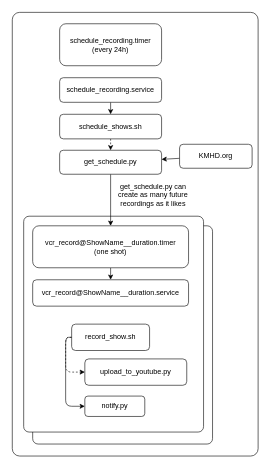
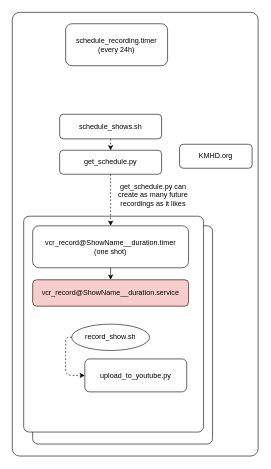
node "schedule_recording.timer (every 24h)": moved (111, 45) -> (117, 45)
node "schedule_recording.service": removed
edge "schedule_recording.service" -> "schedule_shows.sh": removed
edge "KMHD.org" -> "get_schedule.py": removed
edge "get_schedule.py" -> "vcr_record@ShowName__duration.timer (one shot)": style solid -> dashed
node "vcr_record@ShowName__duration.service": fillcolor #ffffff -> #f8cecc
node "record_show.sh": shape rounded rectangle -> ellipse
node "upload_to_youtube.py": size 102x26 -> 102x33
edge "record_show.sh" -> "notify.py": removed
node "notify.py": removed
